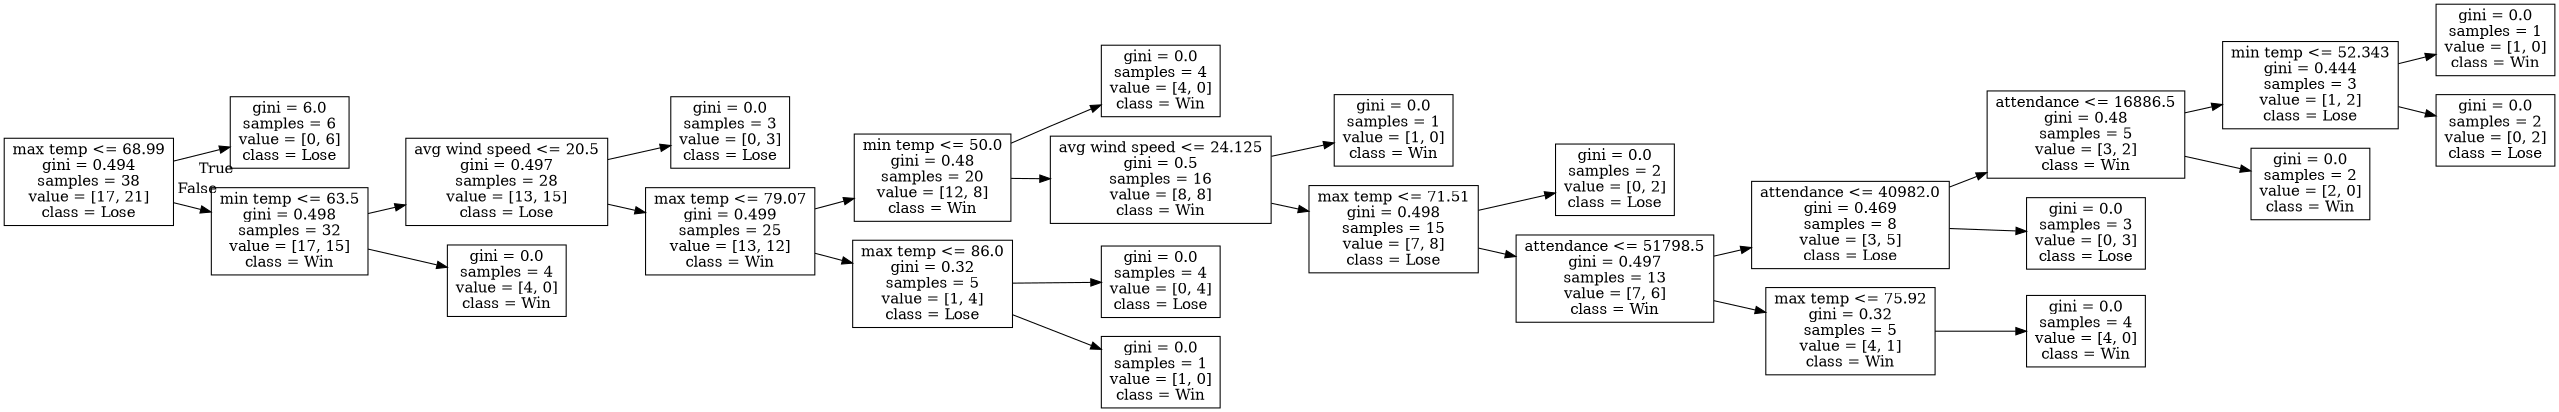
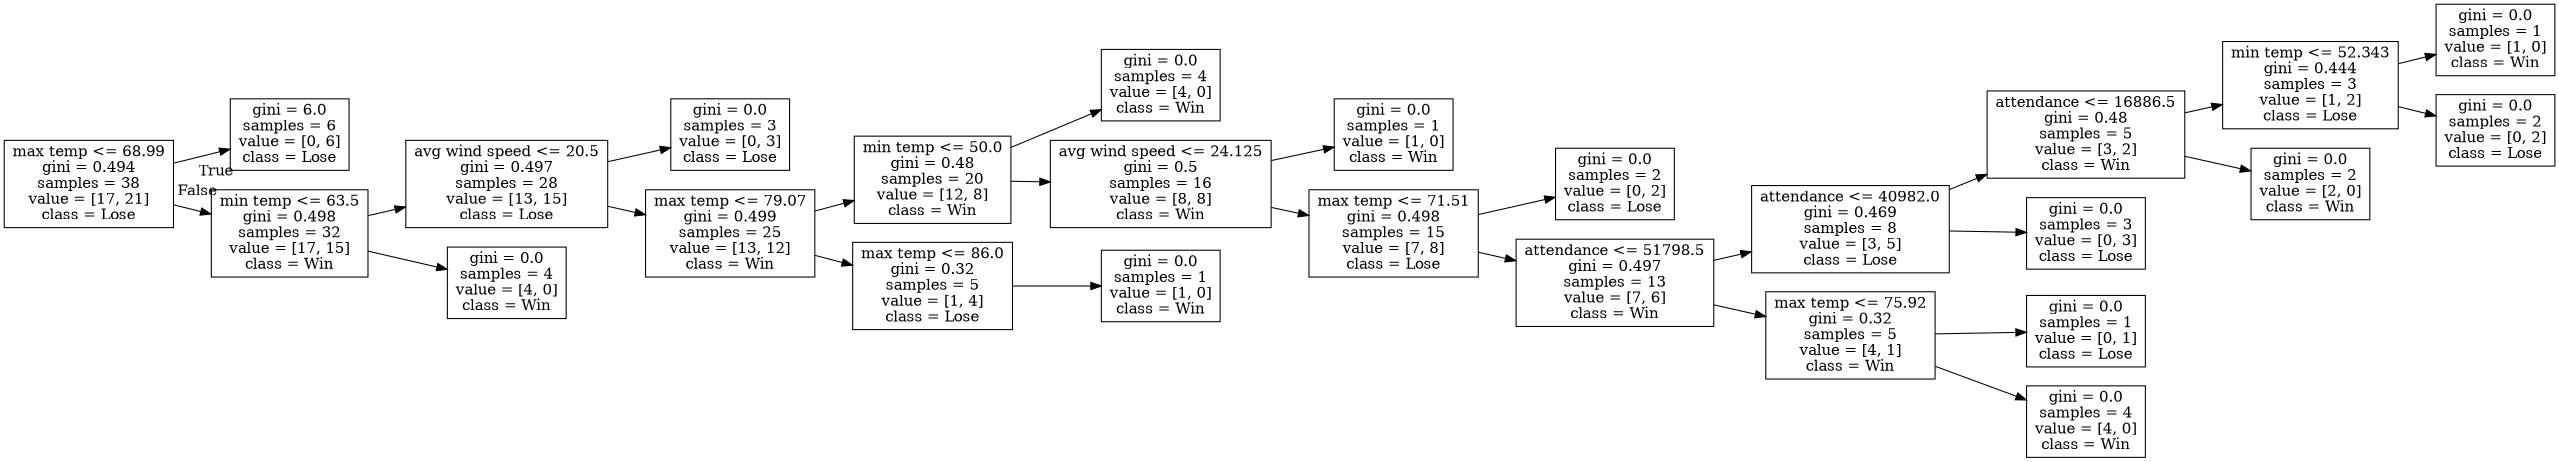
node "gini = 0.0 samples = 4 value = [0, 4] class = Lose": removed
node "gini = 0.0 samples = 1 value = [0, 1] class = Lose": added
